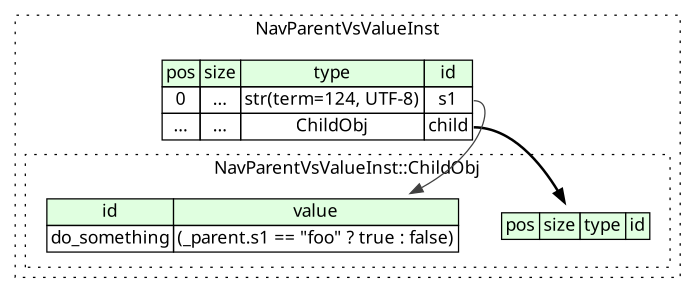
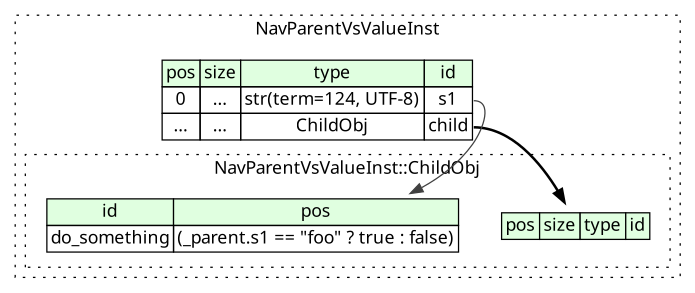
node "id": text "value" -> "pos"
